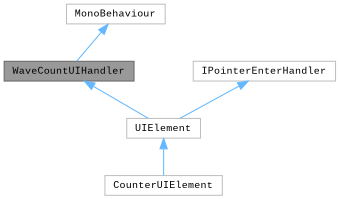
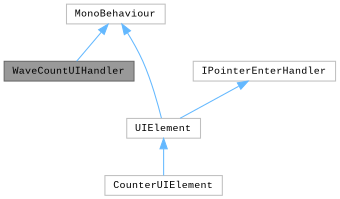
edge "UIElement" -> "WaveCountUIHandler": now "UIElement" -> "MonoBehaviour"
